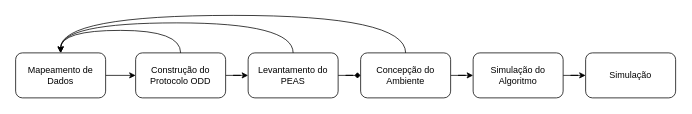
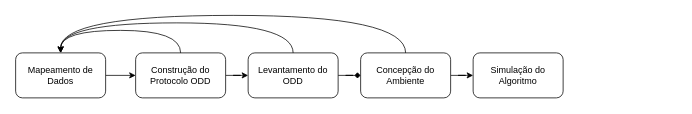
node "Levantamento do PEAS": label "Levantamento do PEAS" -> "Levantamento do ODD"
edge "Simulação do Algoritmo" -> "Simulação": removed
node "Simulação": removed
